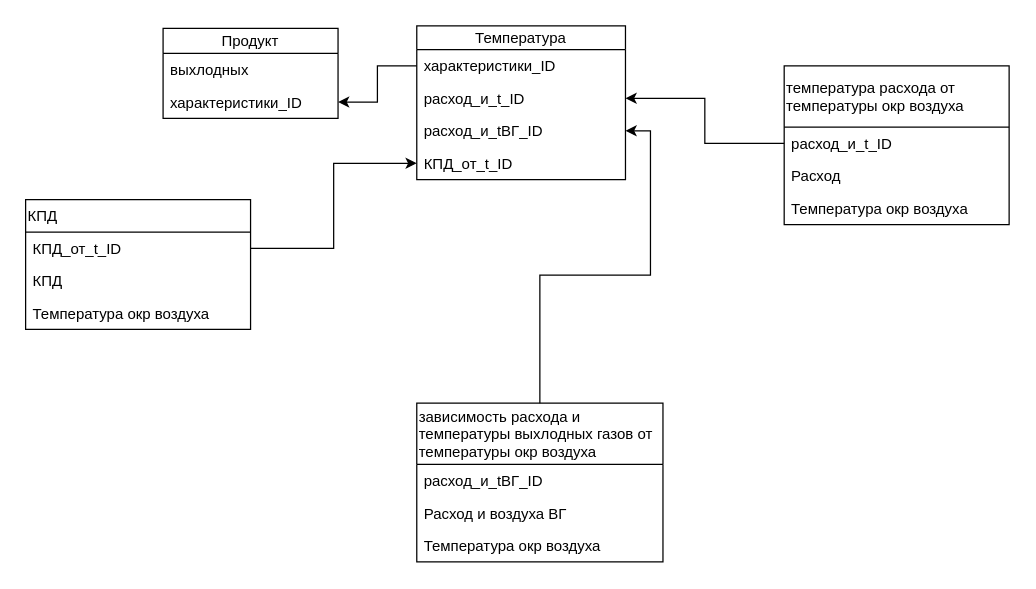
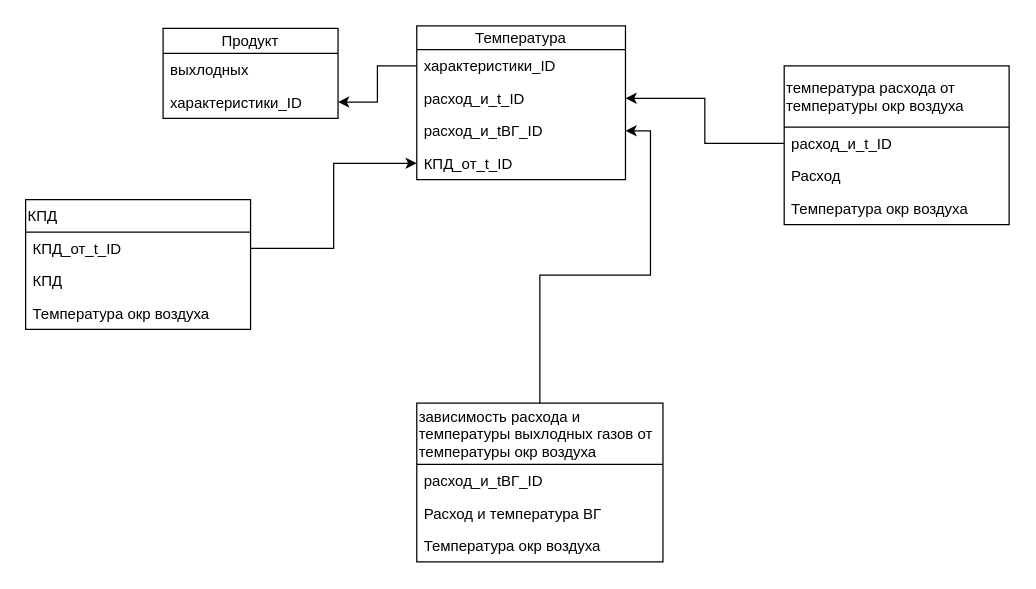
node "Расход и воздуха ВГ": label "Расход и воздуха ВГ" -> "Расход и температура ВГ"
